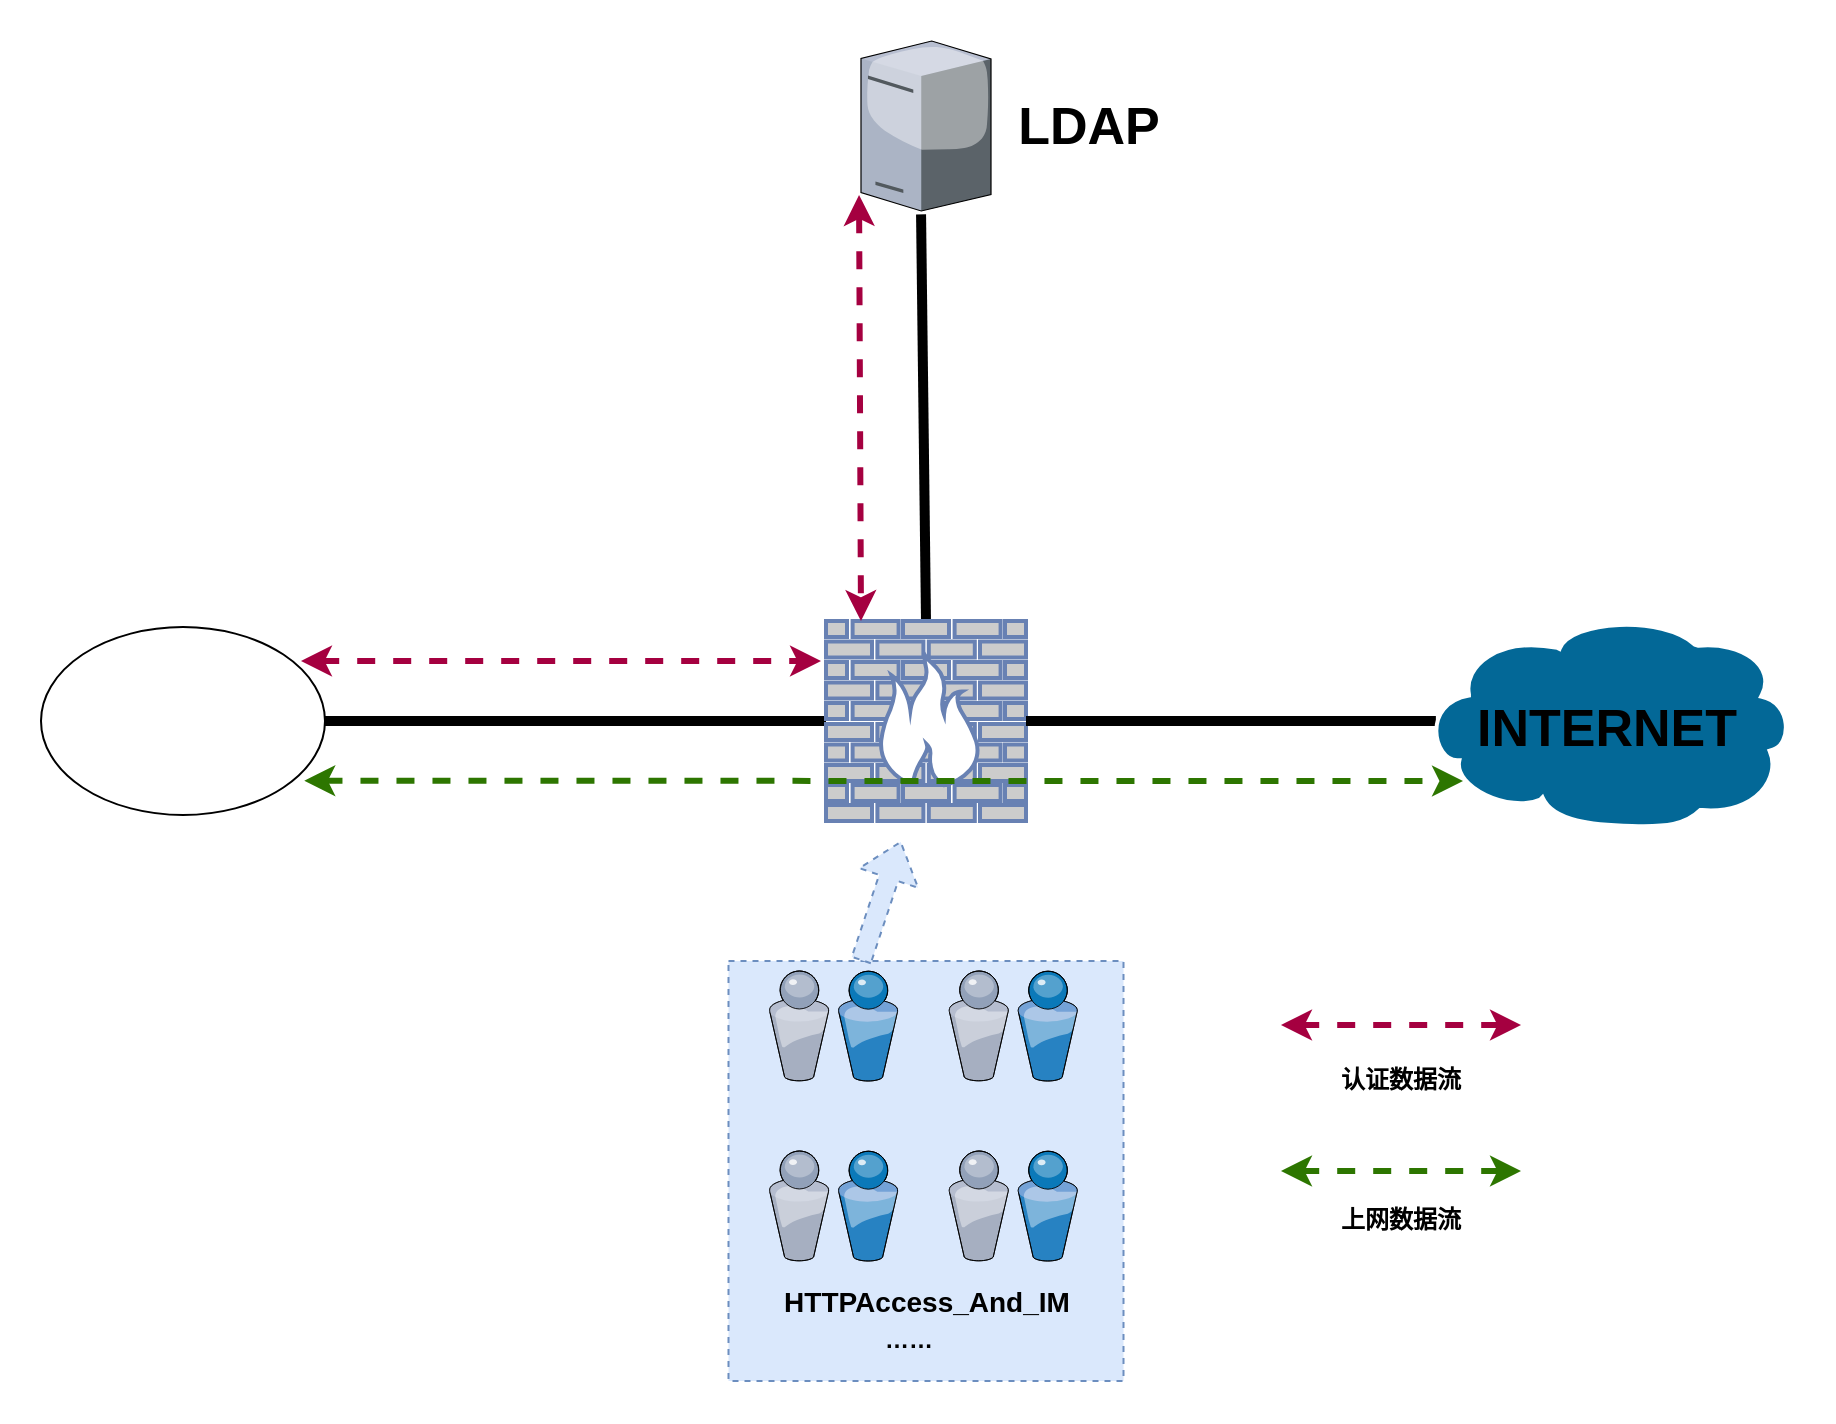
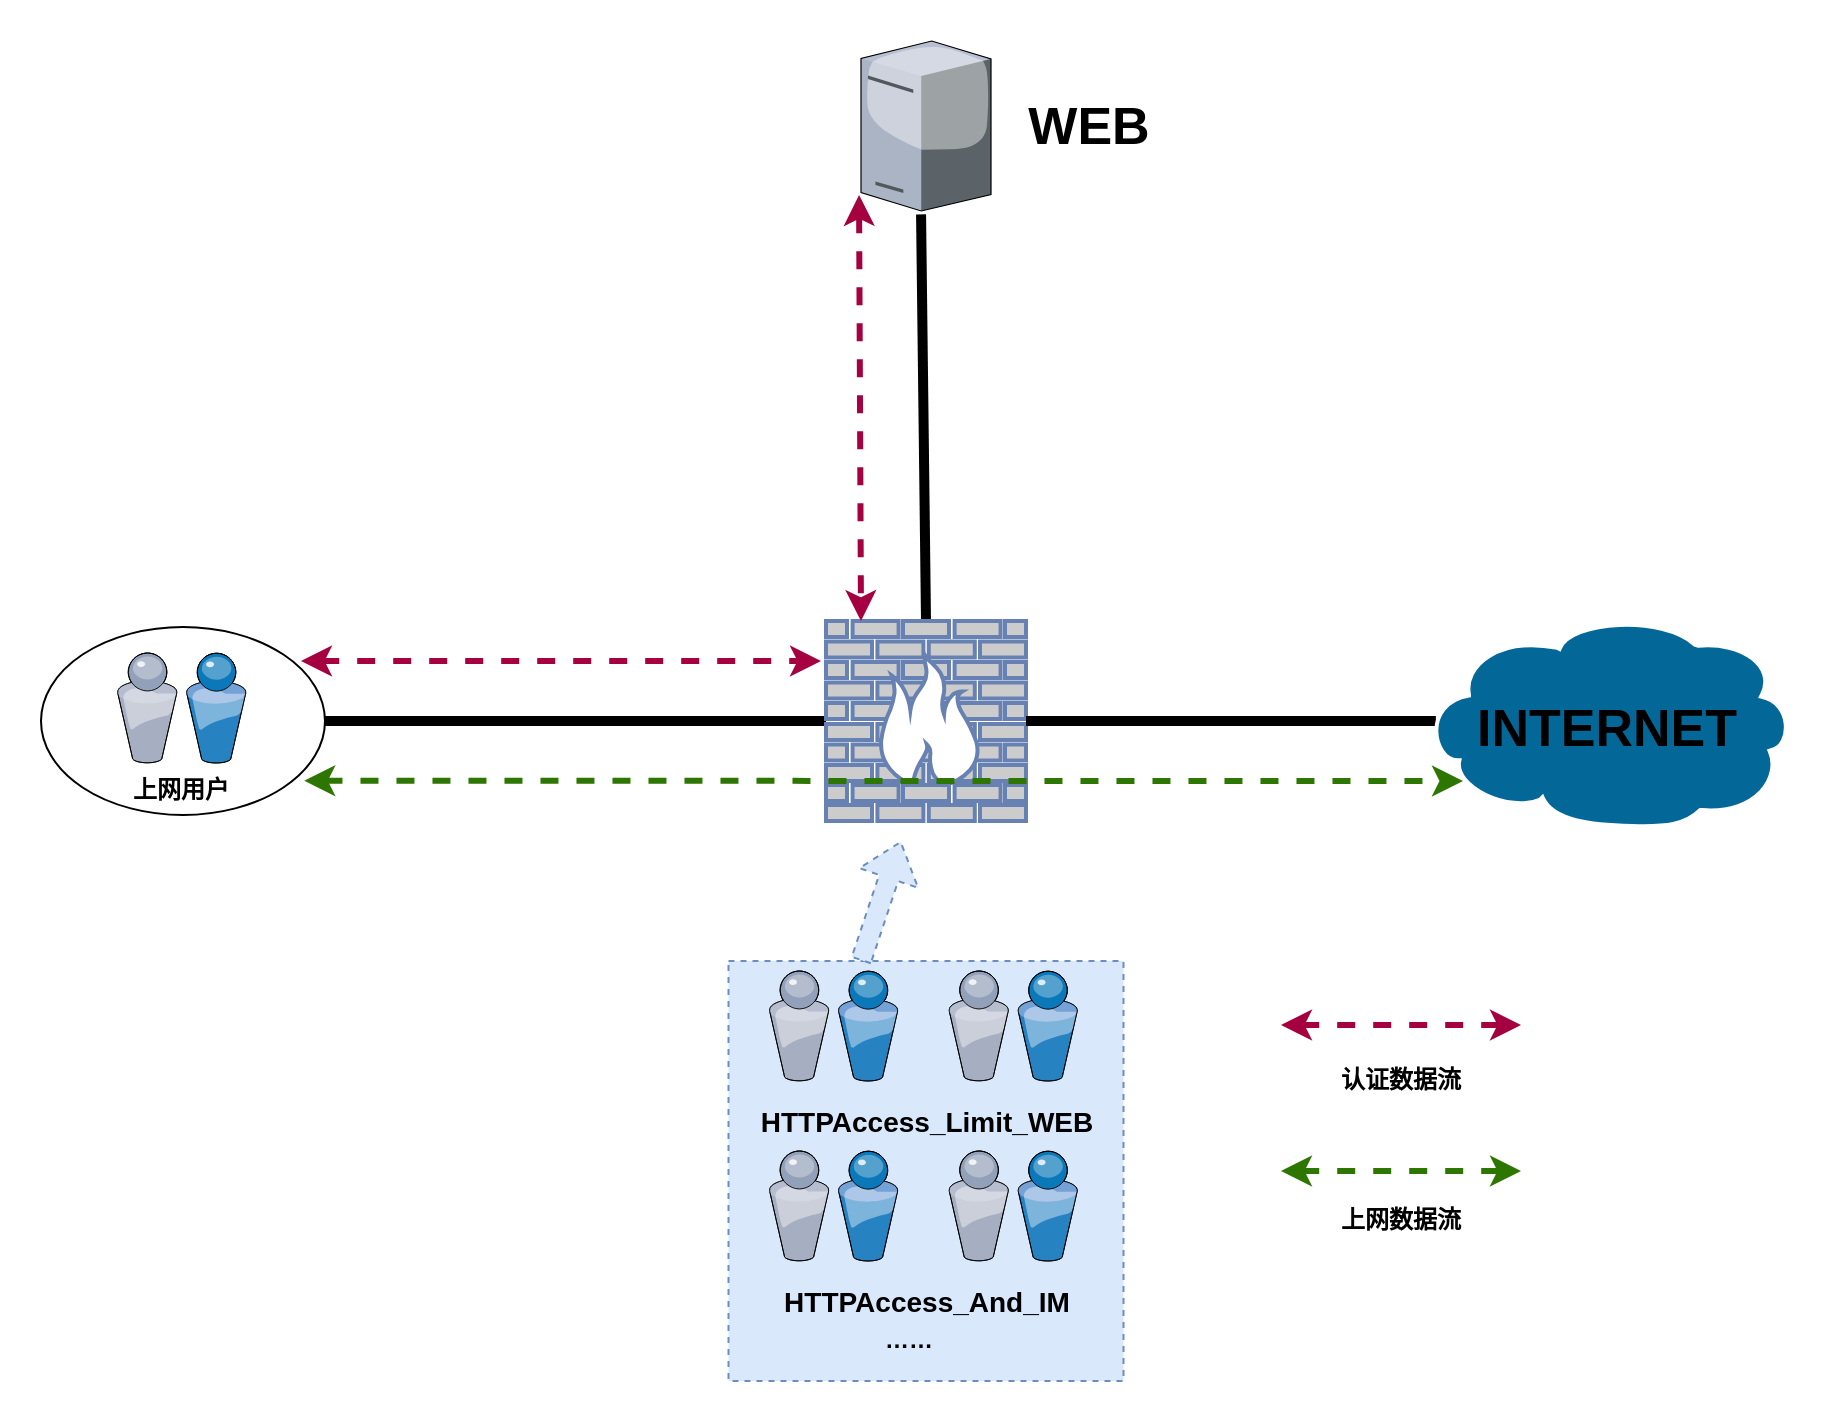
node "LDAP": label "LDAP" -> "WEB"
node "上网用户": added
node "HTTPAccess_Limit_WEB": added
